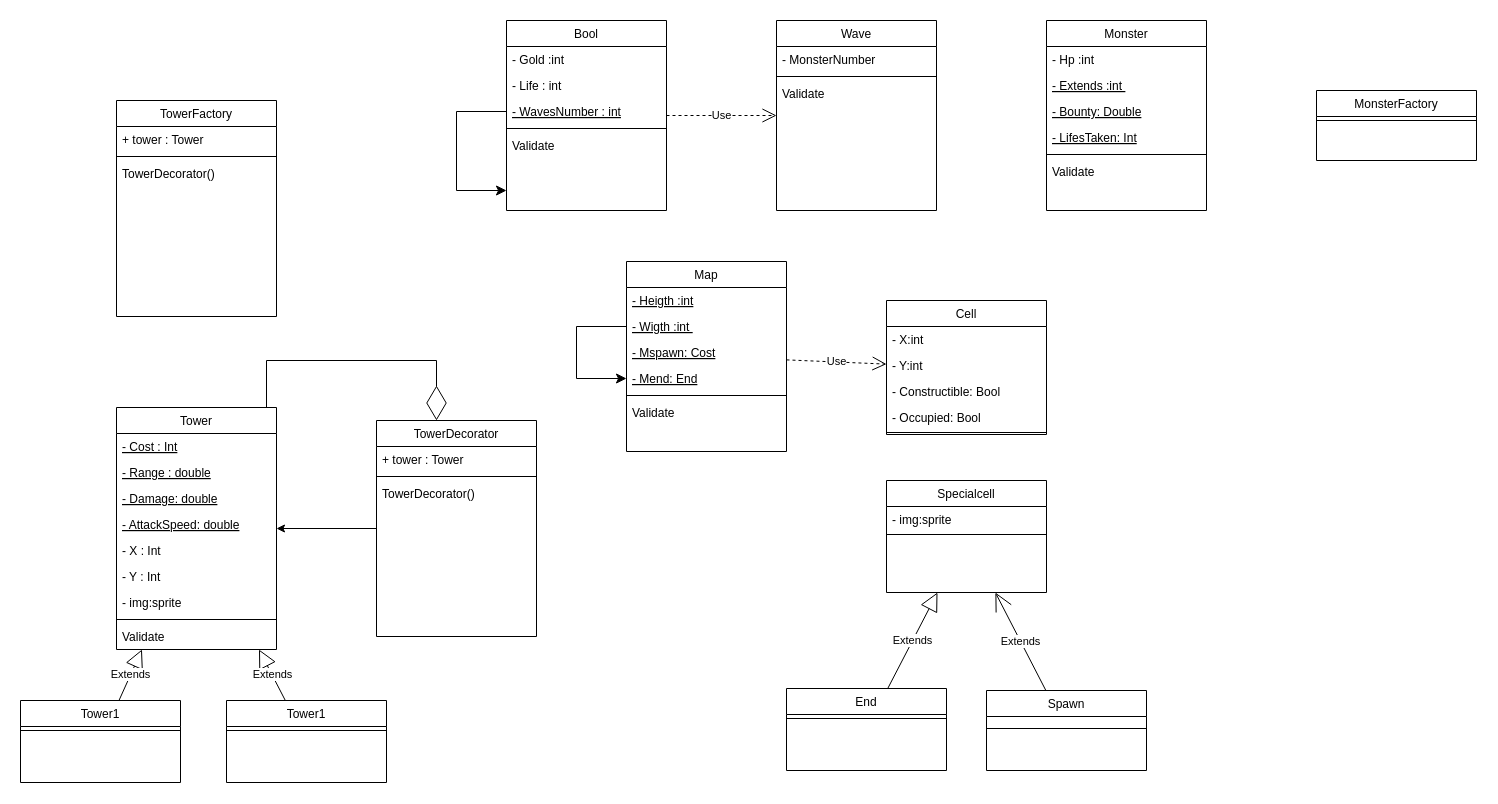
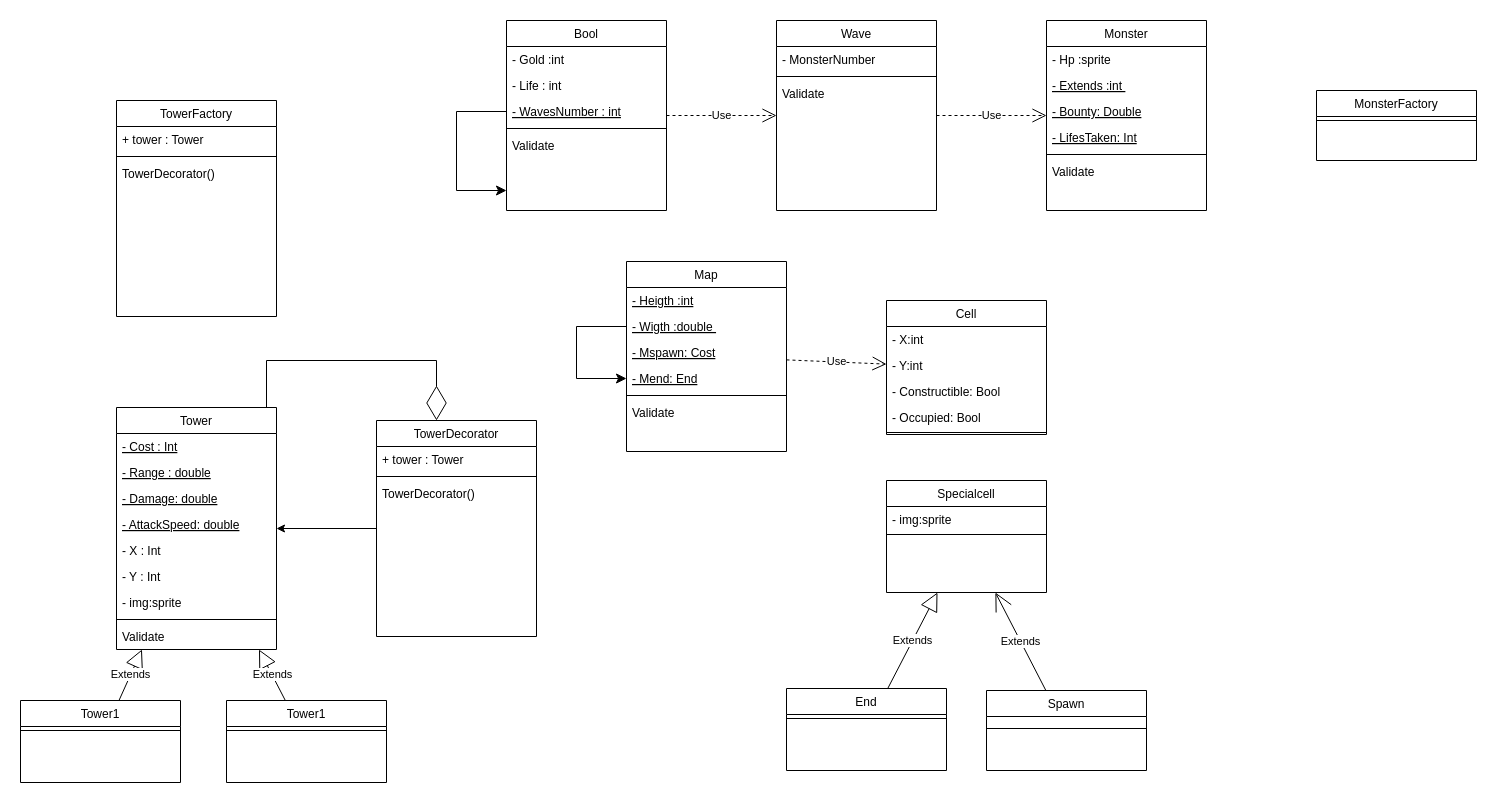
node "- Hp :int": label "- Hp :int" -> "- Hp :sprite"
edge "Wave" -> "Monster": added, label "Use"
node "- Wigth :int": label "- Wigth :int" -> "- Wigth :double"
